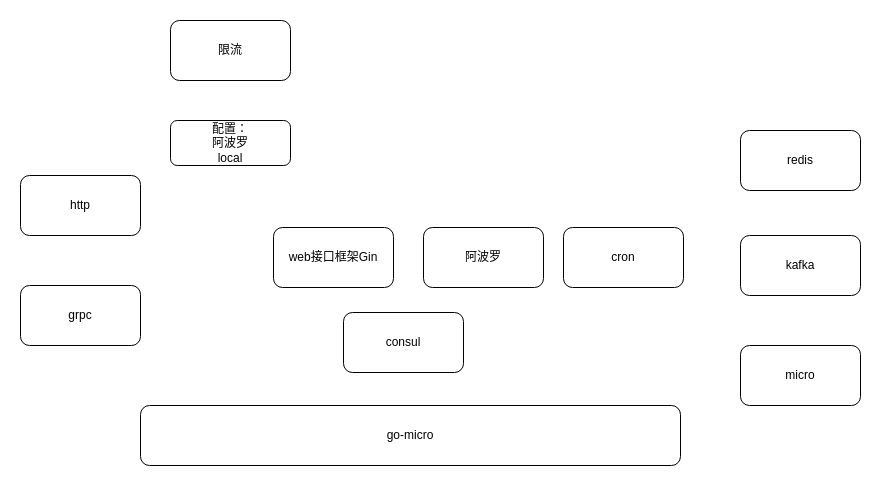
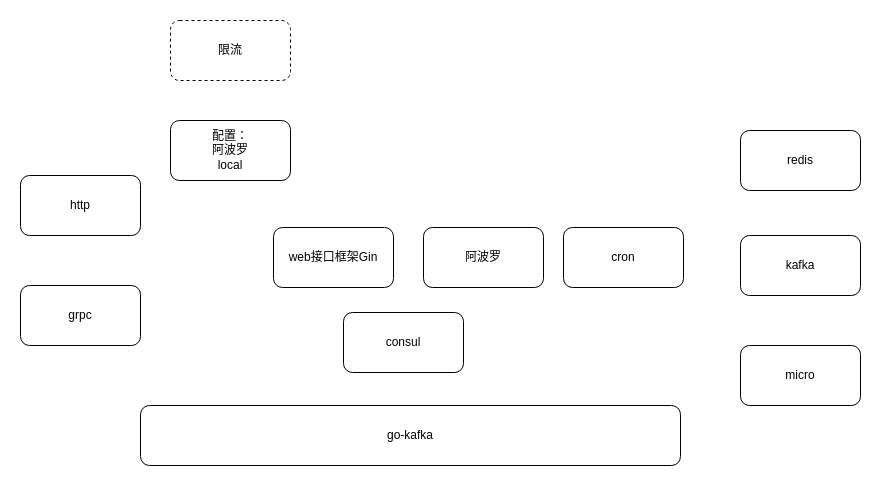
node "限流": style solid -> dashed
node "配置： 阿波罗 local": size 120x45 -> 120x60
node "go-micro": label "go-micro" -> "go-kafka"
